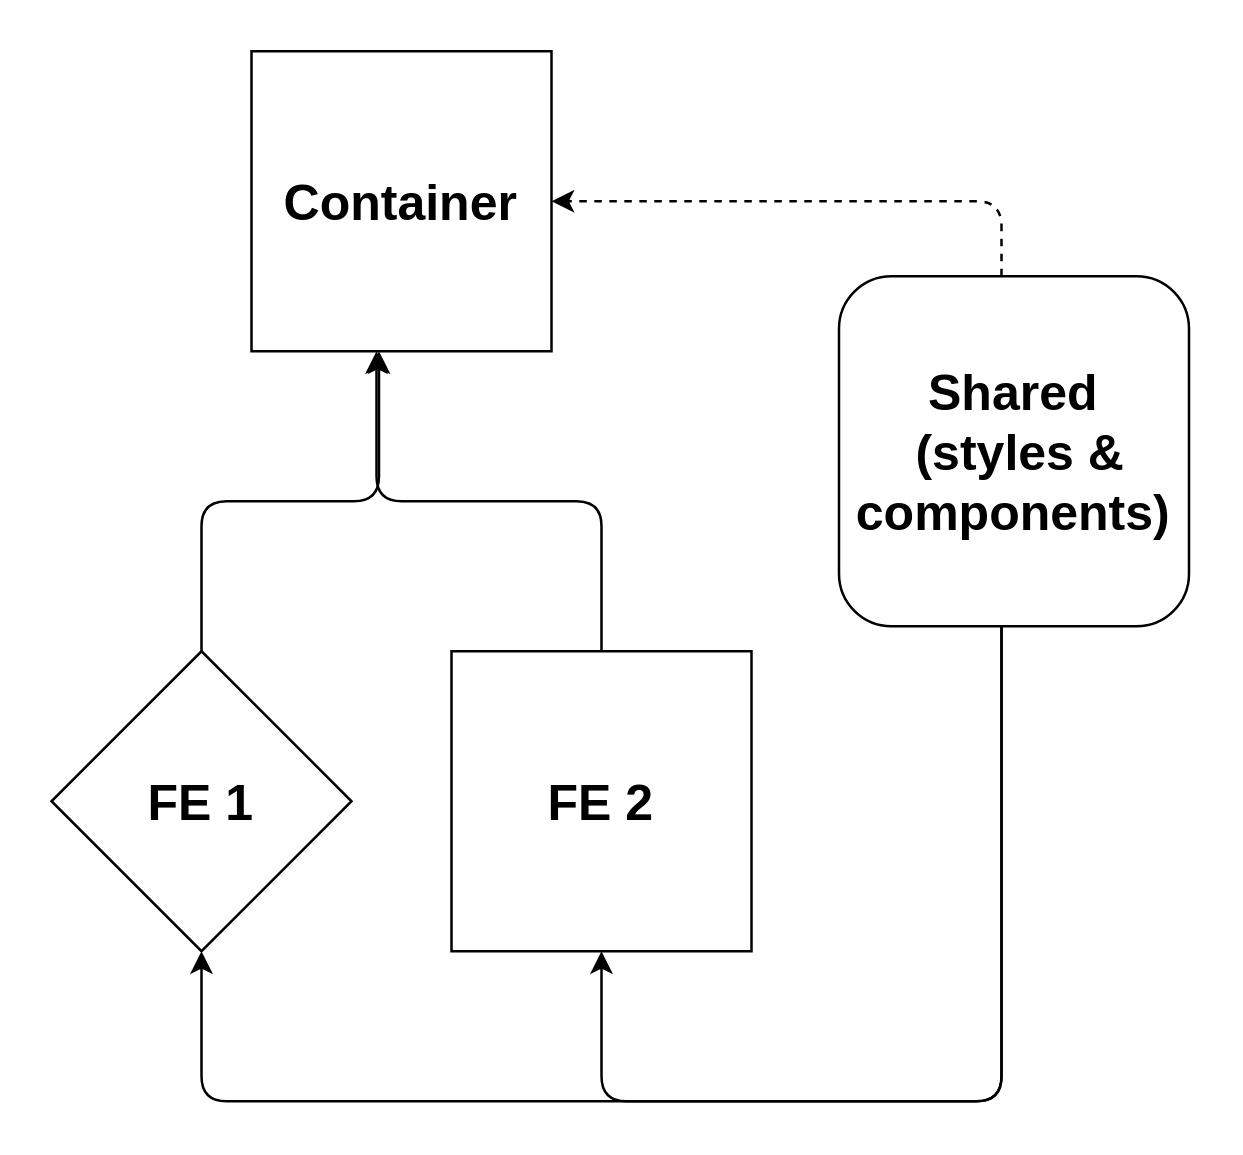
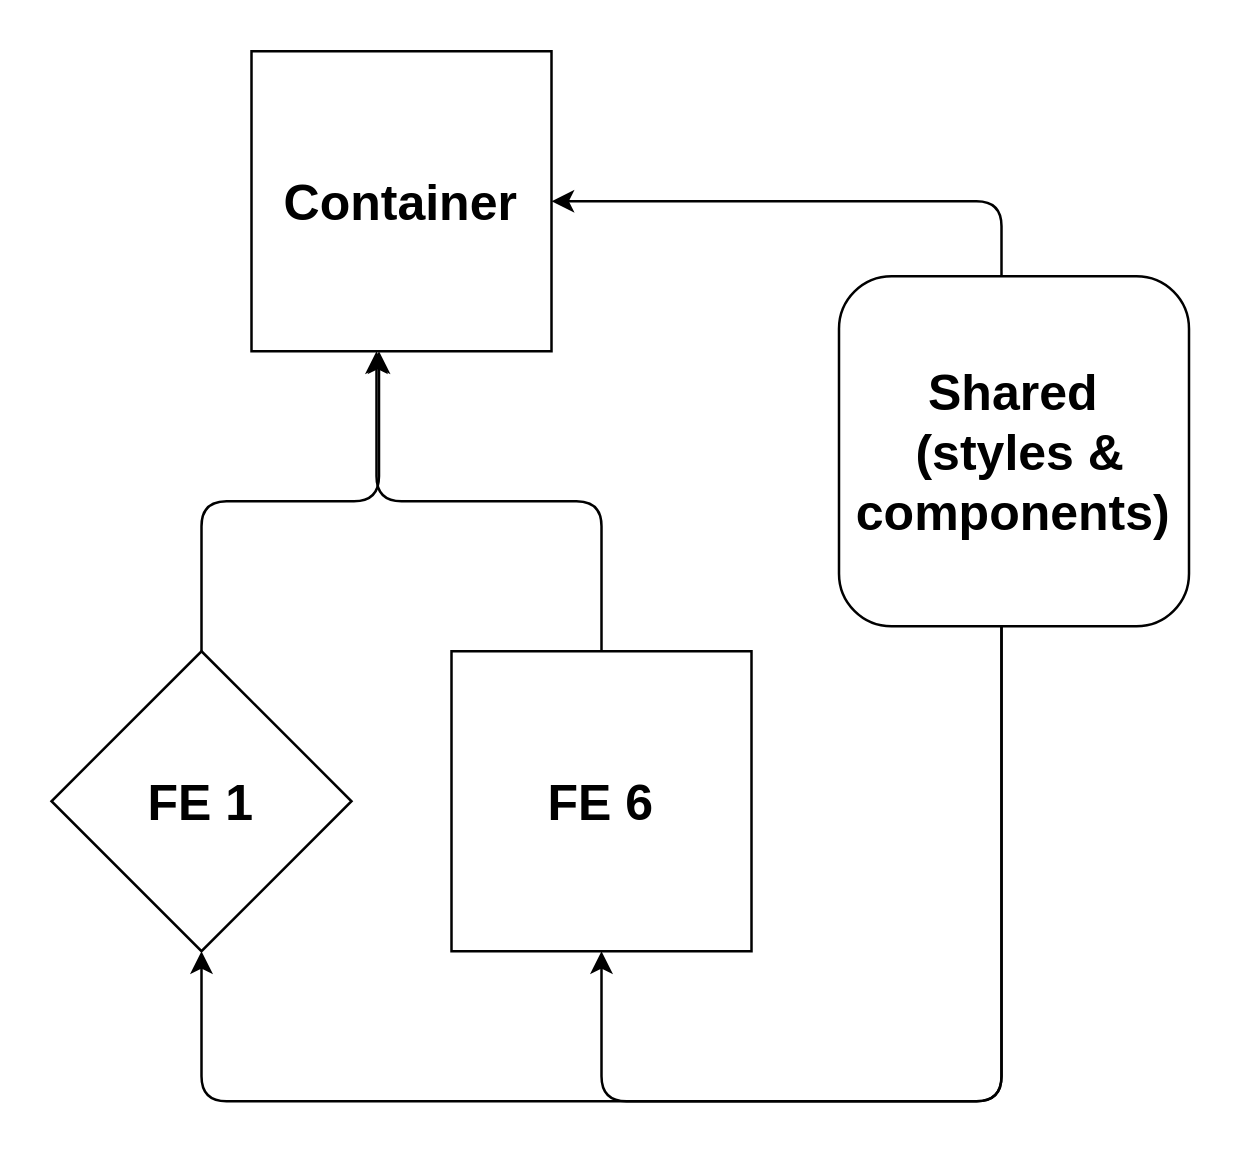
edge "Shared (styles & components)" -> "Container": style dashed -> solid
node "FE 2": label "FE 2" -> "FE 6"
